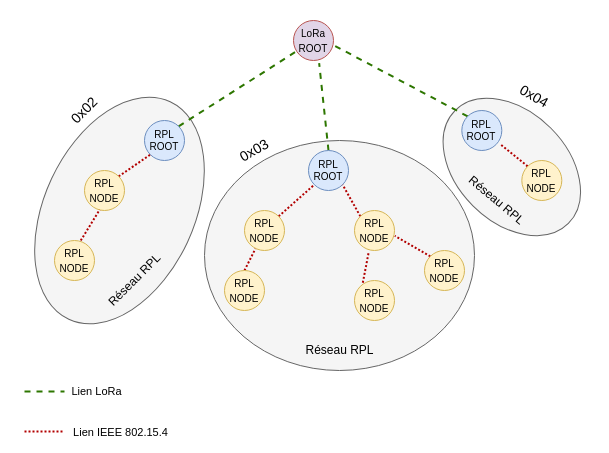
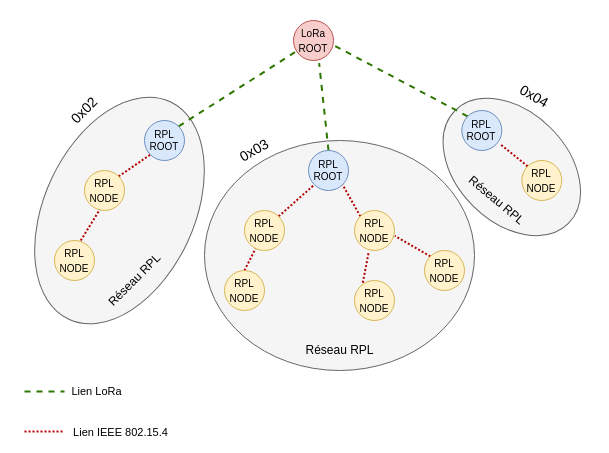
node "LoRa ROOT": fillcolor #e1d5e7 -> #f8cecc
